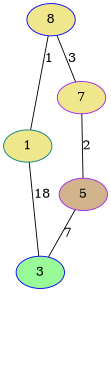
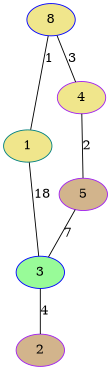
node "7": label "7" -> "4"
node "2": added
